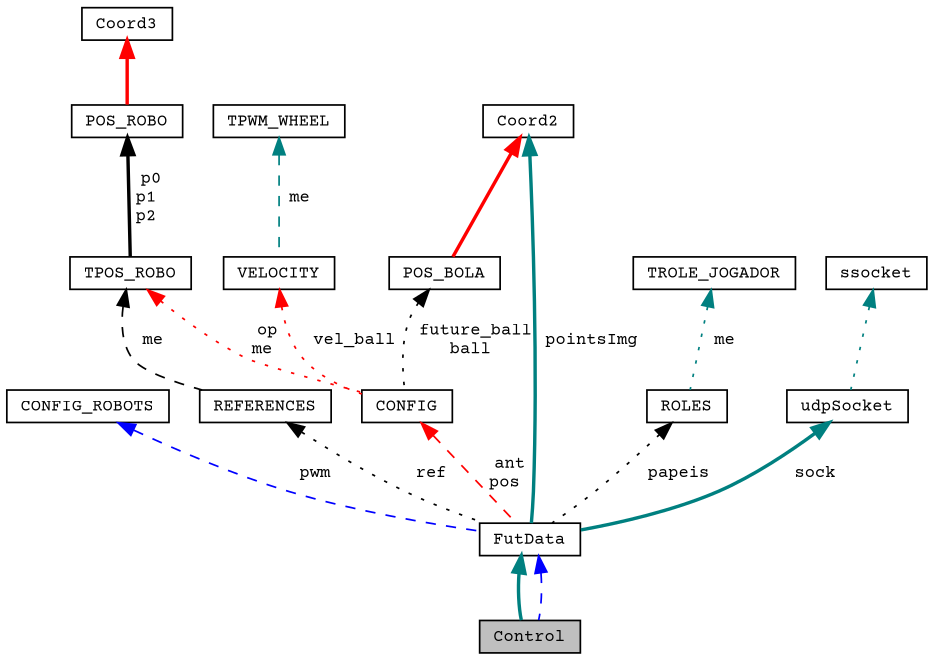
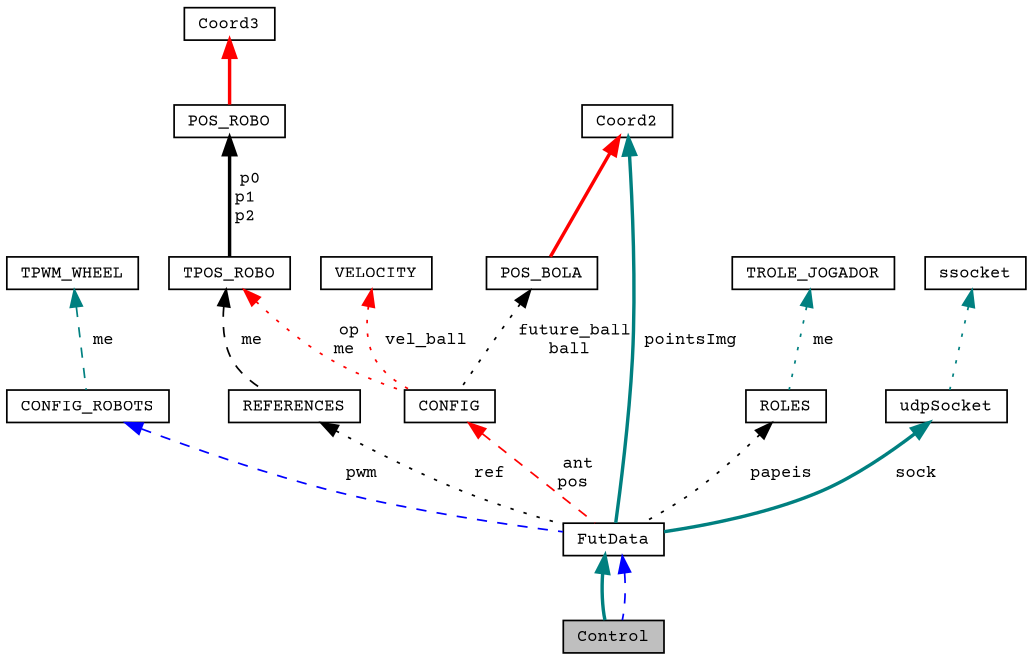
edge "VELOCITY" -> "TPWM_WHEEL": now "CONFIG_ROBOTS" -> "TPWM_WHEEL"
